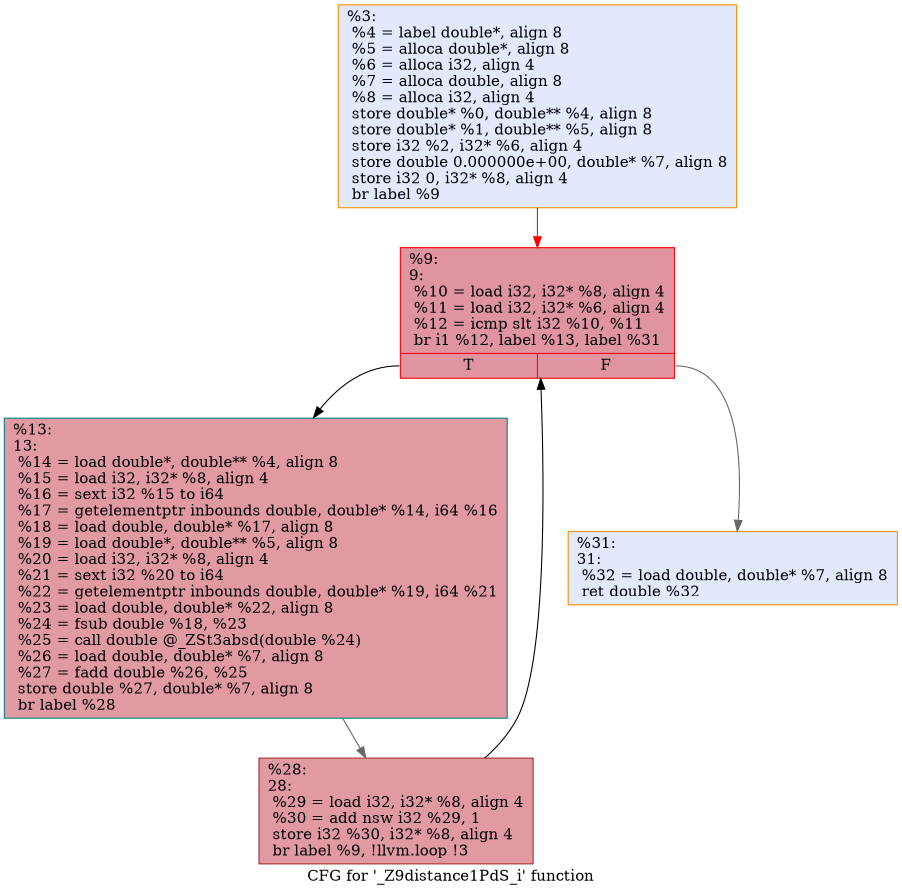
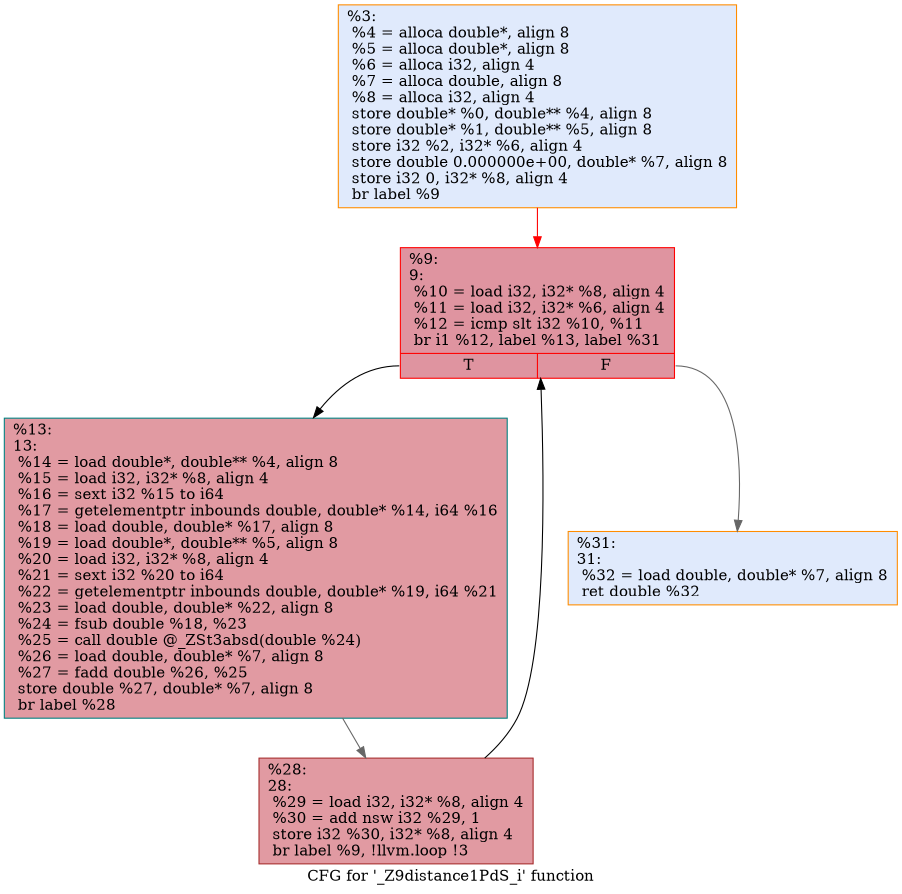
node "%3:": text "%4 = label double*, align 8" -> "%4 = alloca double*, align 8"
